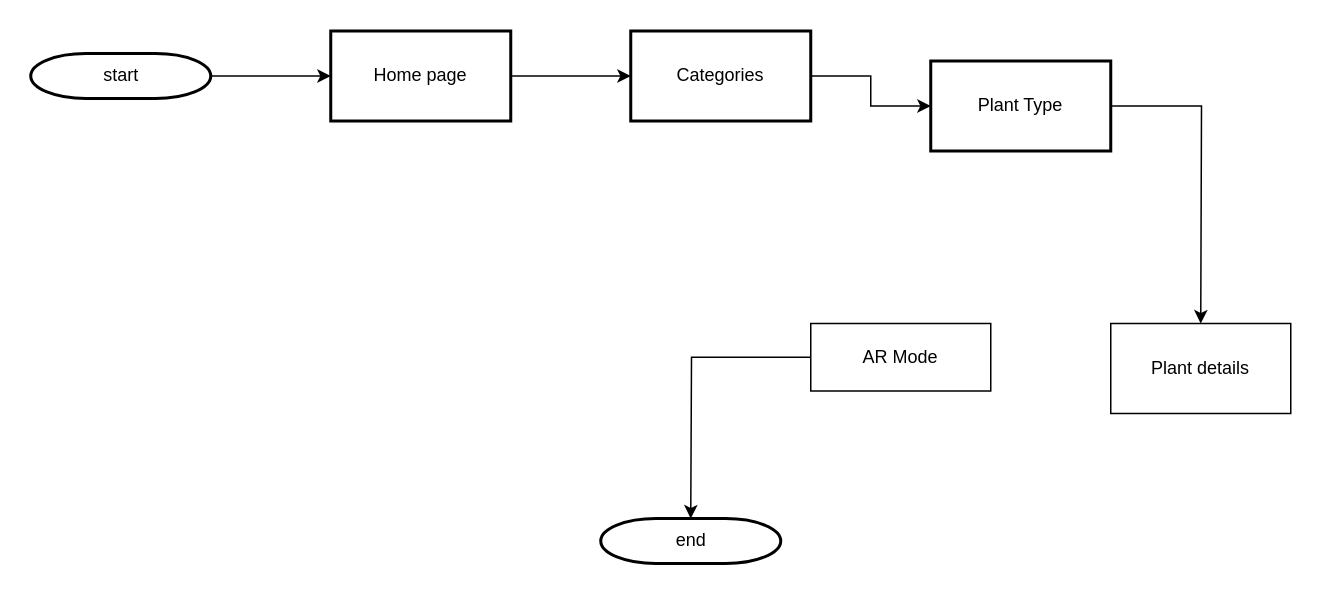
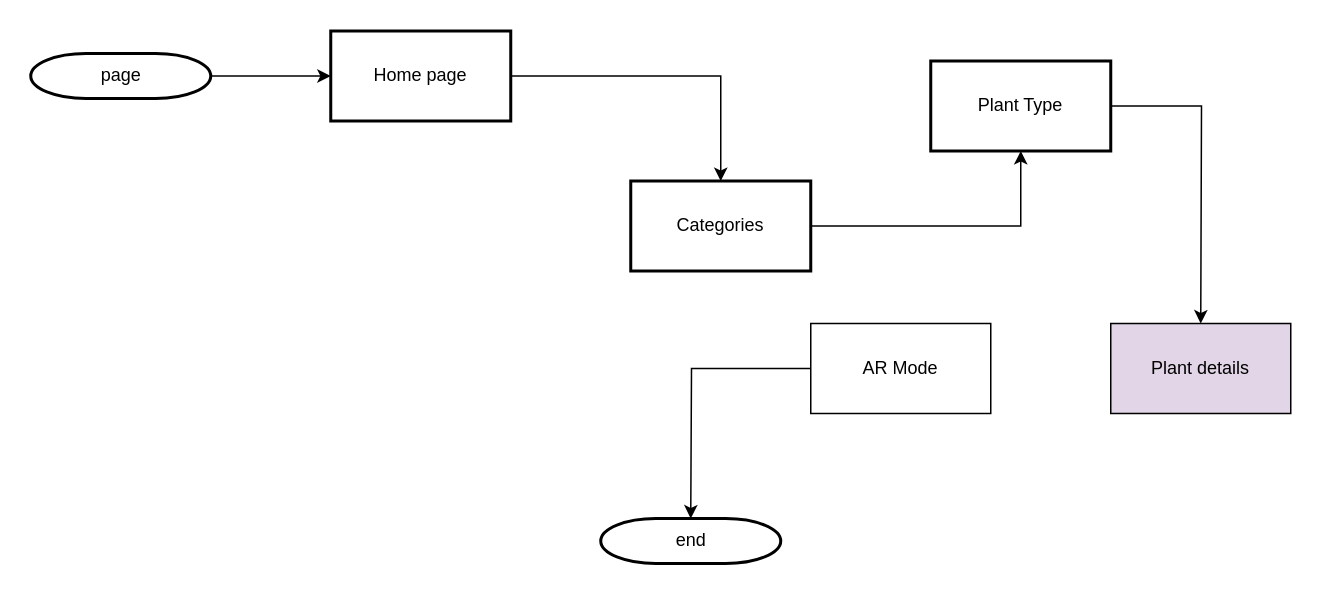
node "start": label "start" -> "page"
node "Categories": moved (721, 76) -> (721, 226)
node "AR Mode": size 180x68 -> 180x90
node "Plant details": fillcolor #ffffff -> #e1d5e7
